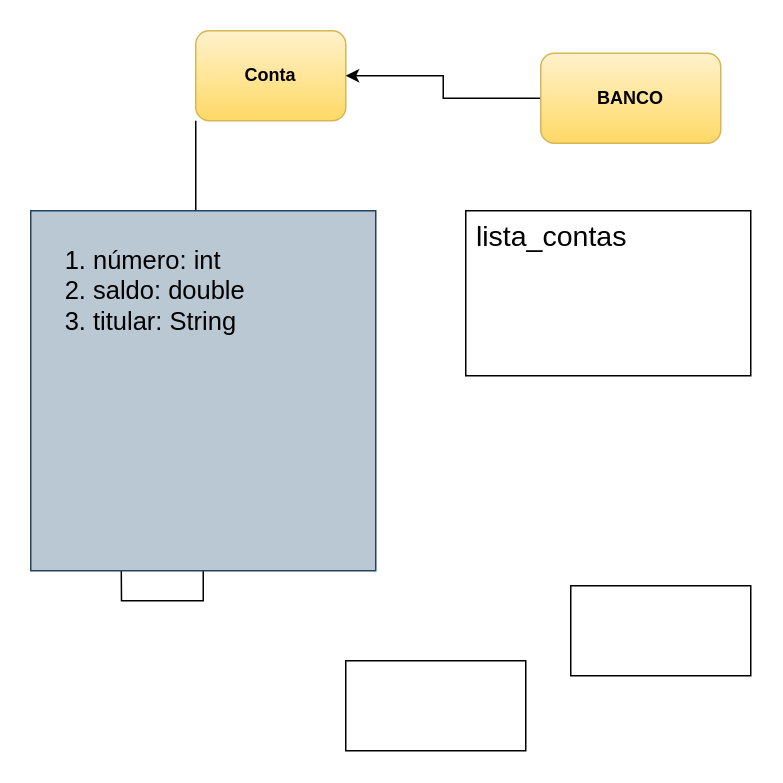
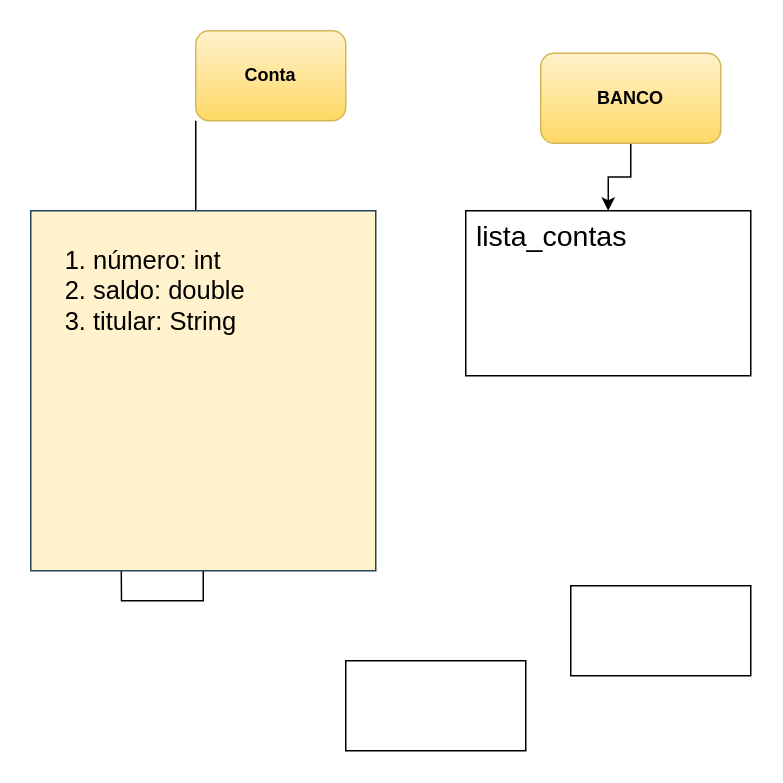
edge "BANCO" -> "Conta": now "BANCO" -> "lista_contas"
node "número: int saldo: double titular: String": fillcolor #bac8d3 -> #fff2cc
